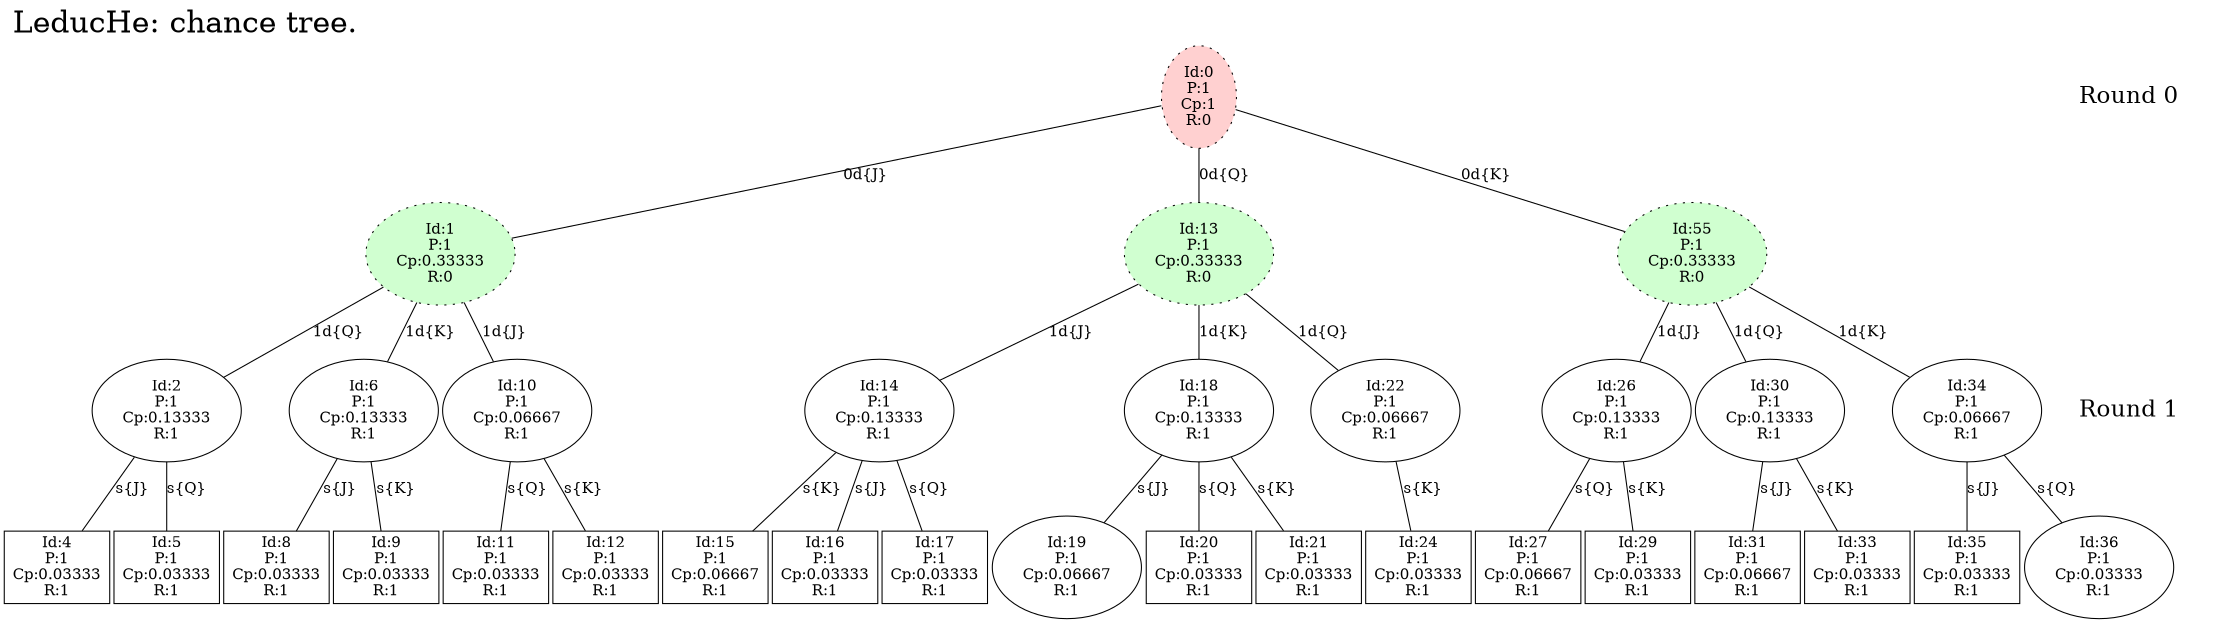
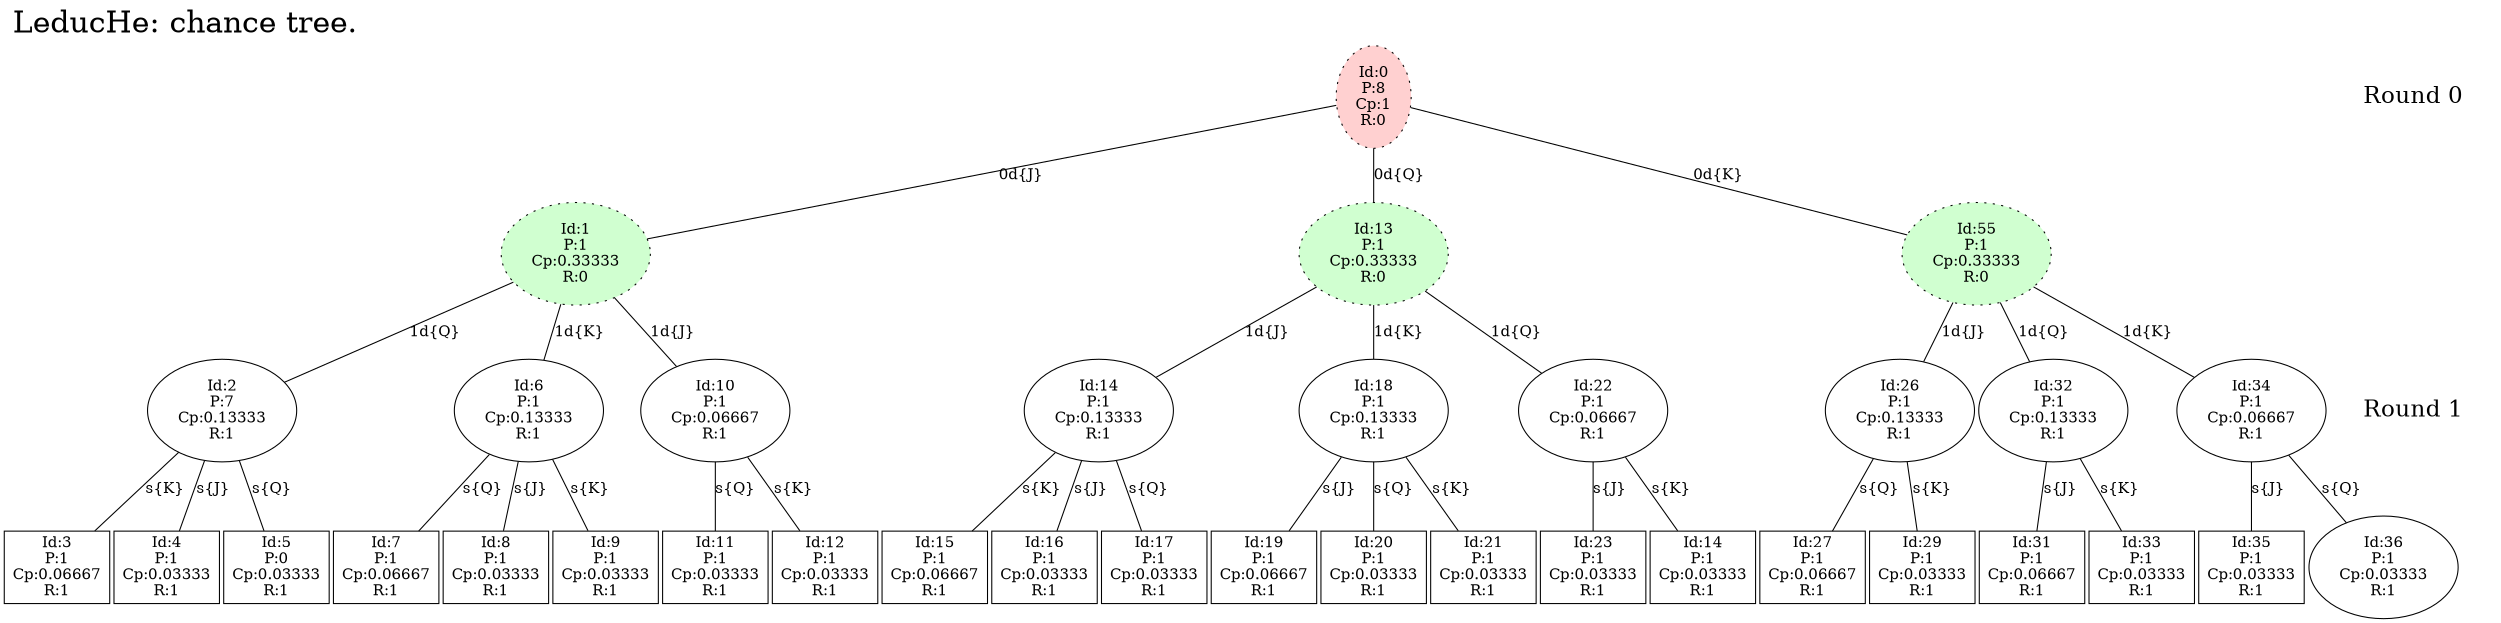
node "Id:0 P:1 Cp:1 R:0": label "Id:0 P:1 Cp:1 R:0" -> "Id:0 P:8 Cp:1 R:0"
node "Id:2 P:1 Cp:0.13333 R:1": label "Id:2 P:1 Cp:0.13333 R:1" -> "Id:2 P:7 Cp:0.13333 R:1"
node "Id:30 P:1 Cp:0.13333 R:1": label "Id:30 P:1 Cp:0.13333 R:1" -> "Id:32 P:1 Cp:0.13333 R:1"
node "Id:3 P:1 Cp:0.06667 R:1": added
node "Id:5 P:1 Cp:0.03333 R:1": label "Id:5 P:1 Cp:0.03333 R:1" -> "Id:5 P:0 Cp:0.03333 R:1"
node "Id:7 P:1 Cp:0.06667 R:1": added
node "Id:19 P:1 Cp:0.06667 R:1": shape ellipse -> box
node "Id:24 P:1 Cp:0.03333 R:1": label "Id:24 P:1 Cp:0.03333 R:1" -> "Id:14 P:1 Cp:0.03333 R:1"
node "Id:23 P:1 Cp:0.03333 R:1": added
